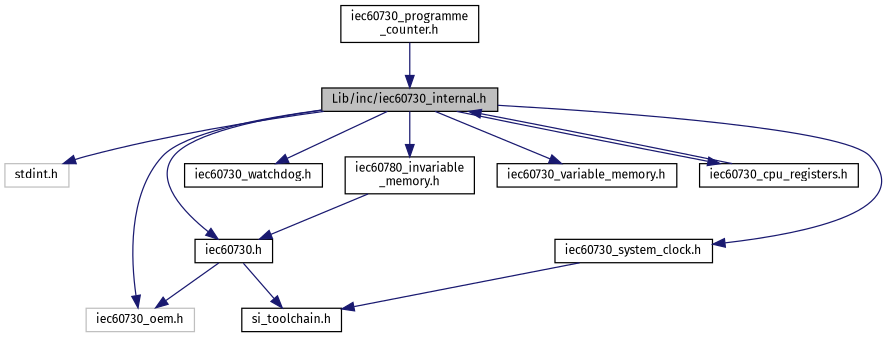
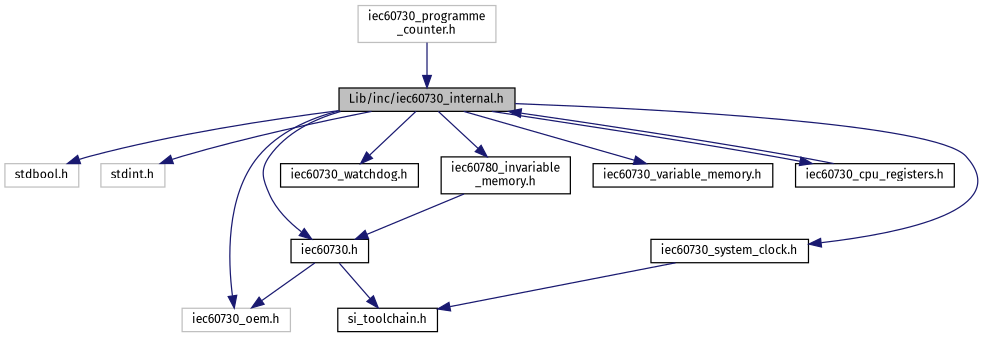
node "iec60730_programme _counter.h": color black -> grey75
node "stdbool.h": added
